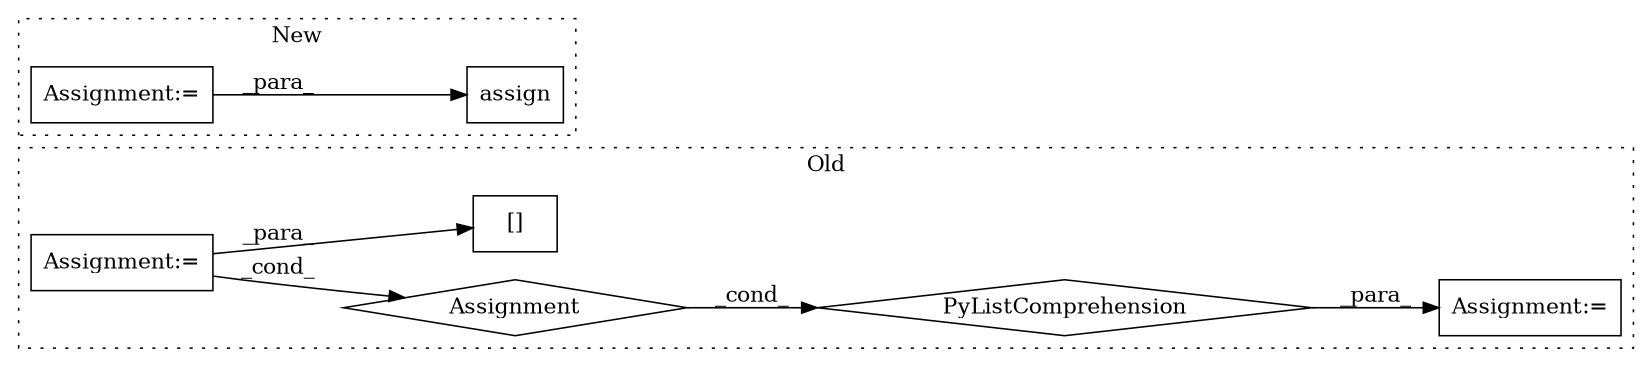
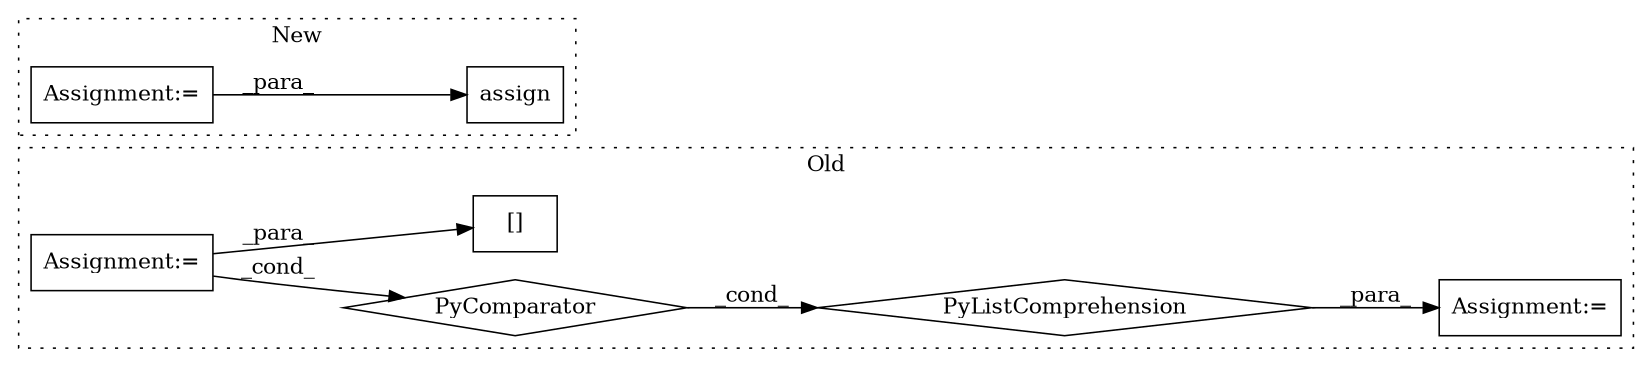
node "Assignment": label "Assignment" -> "PyComparator"
